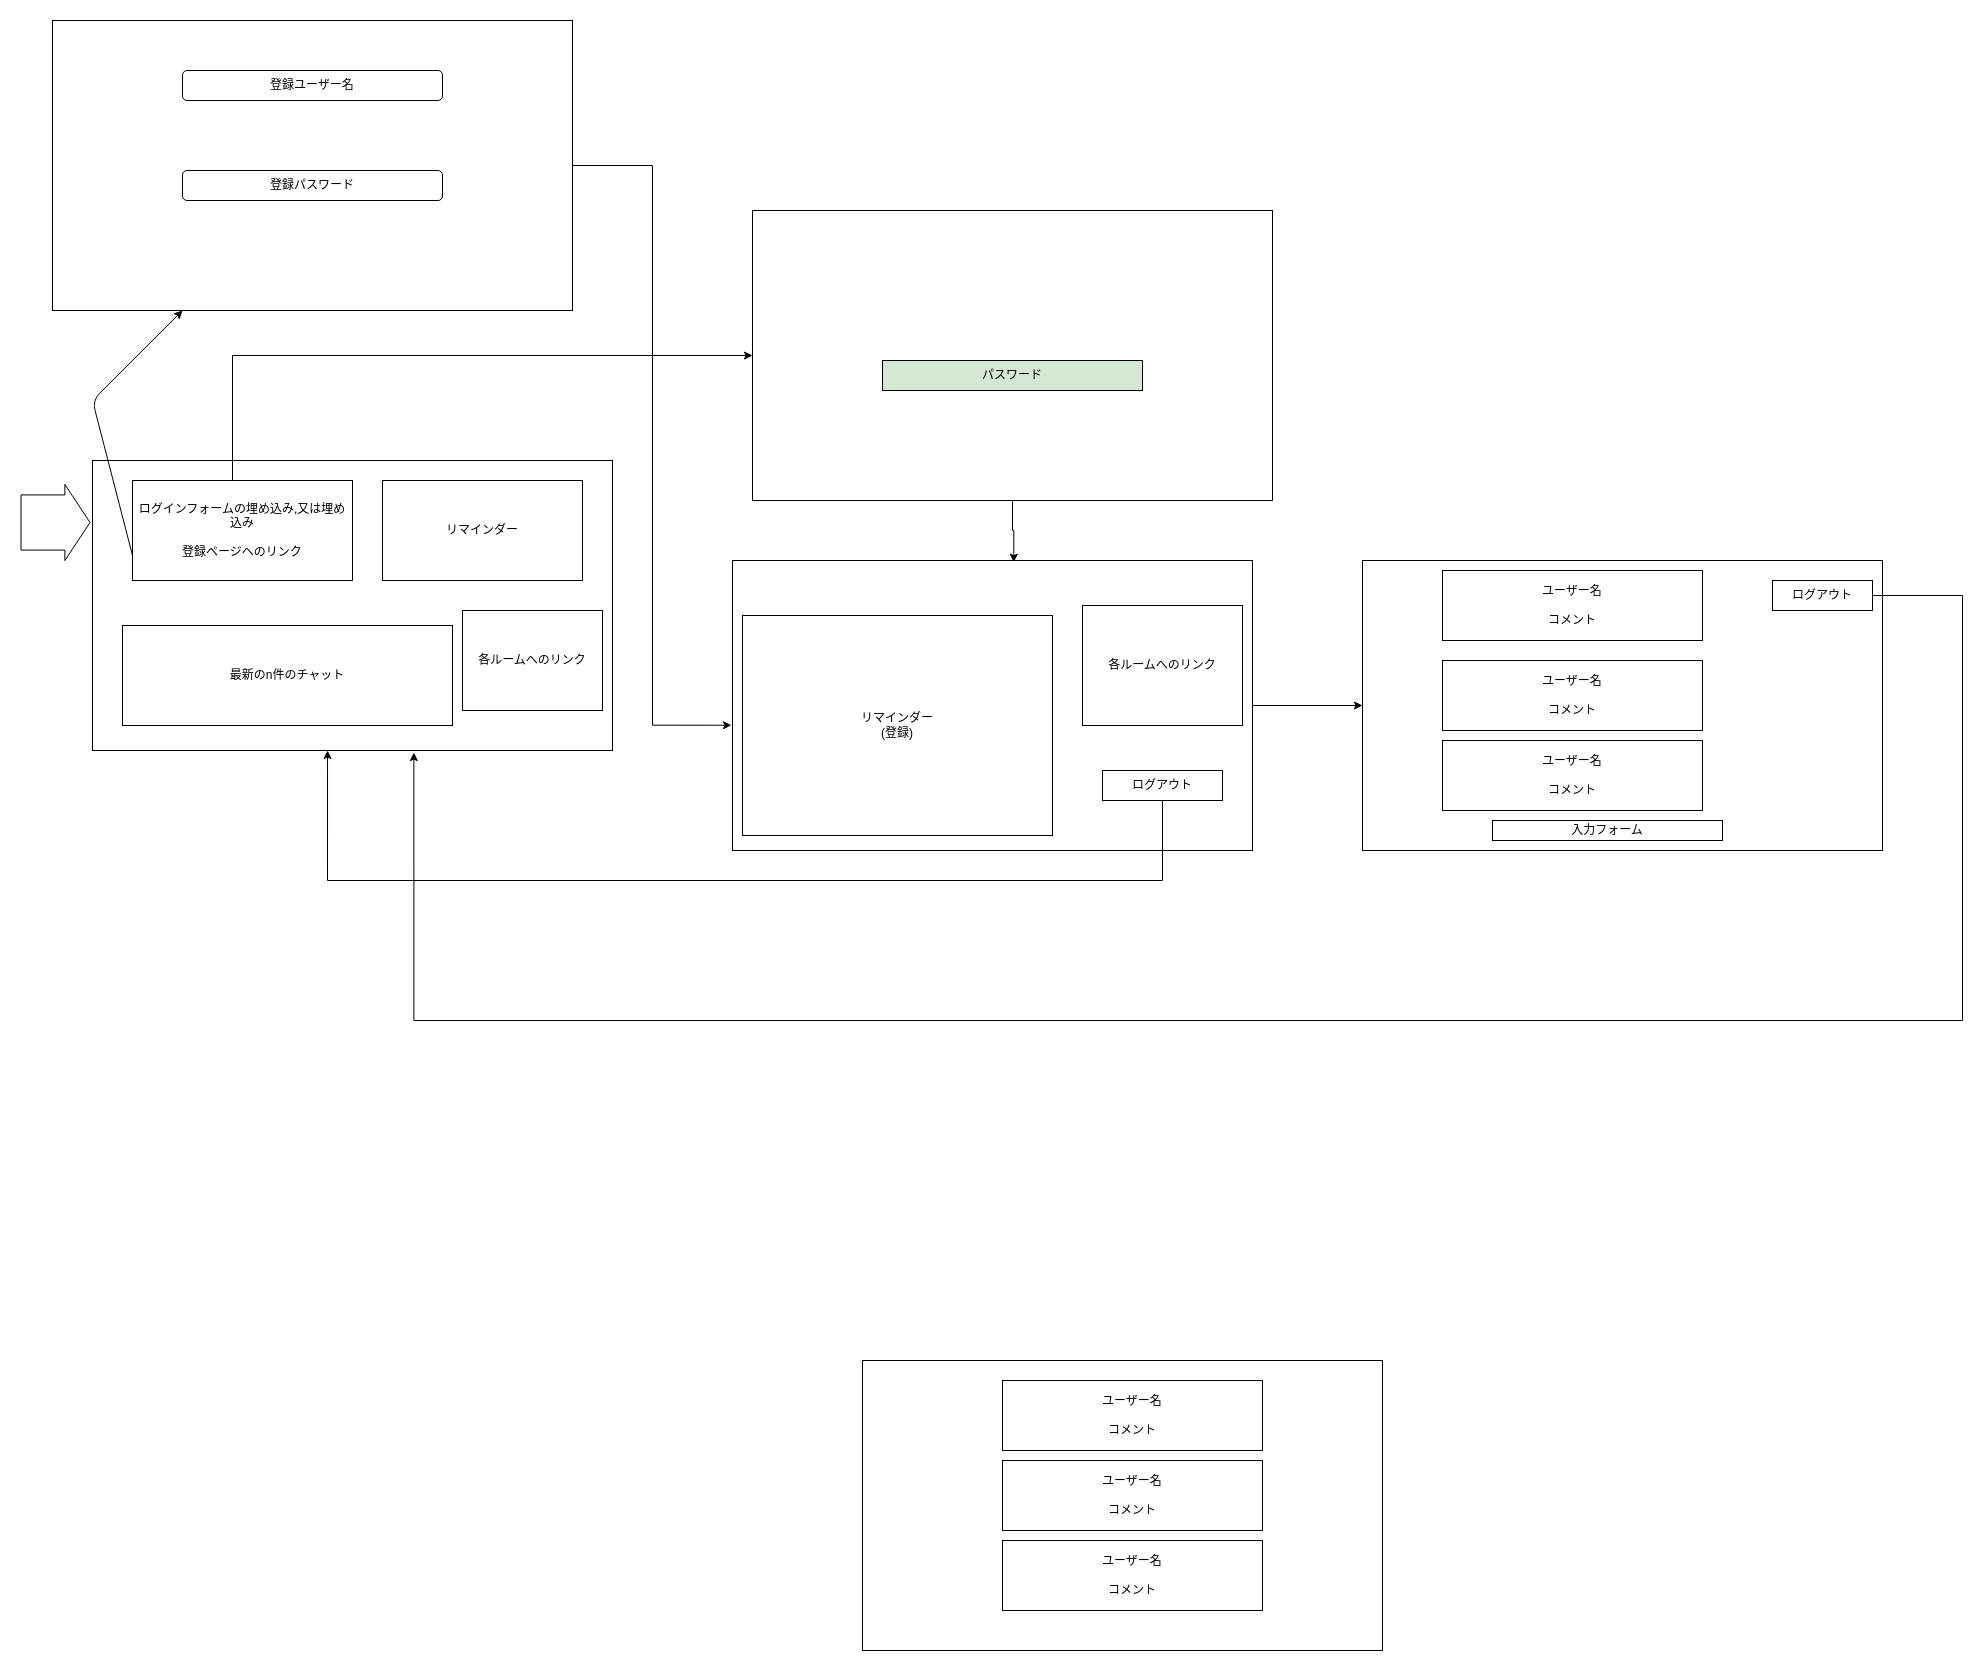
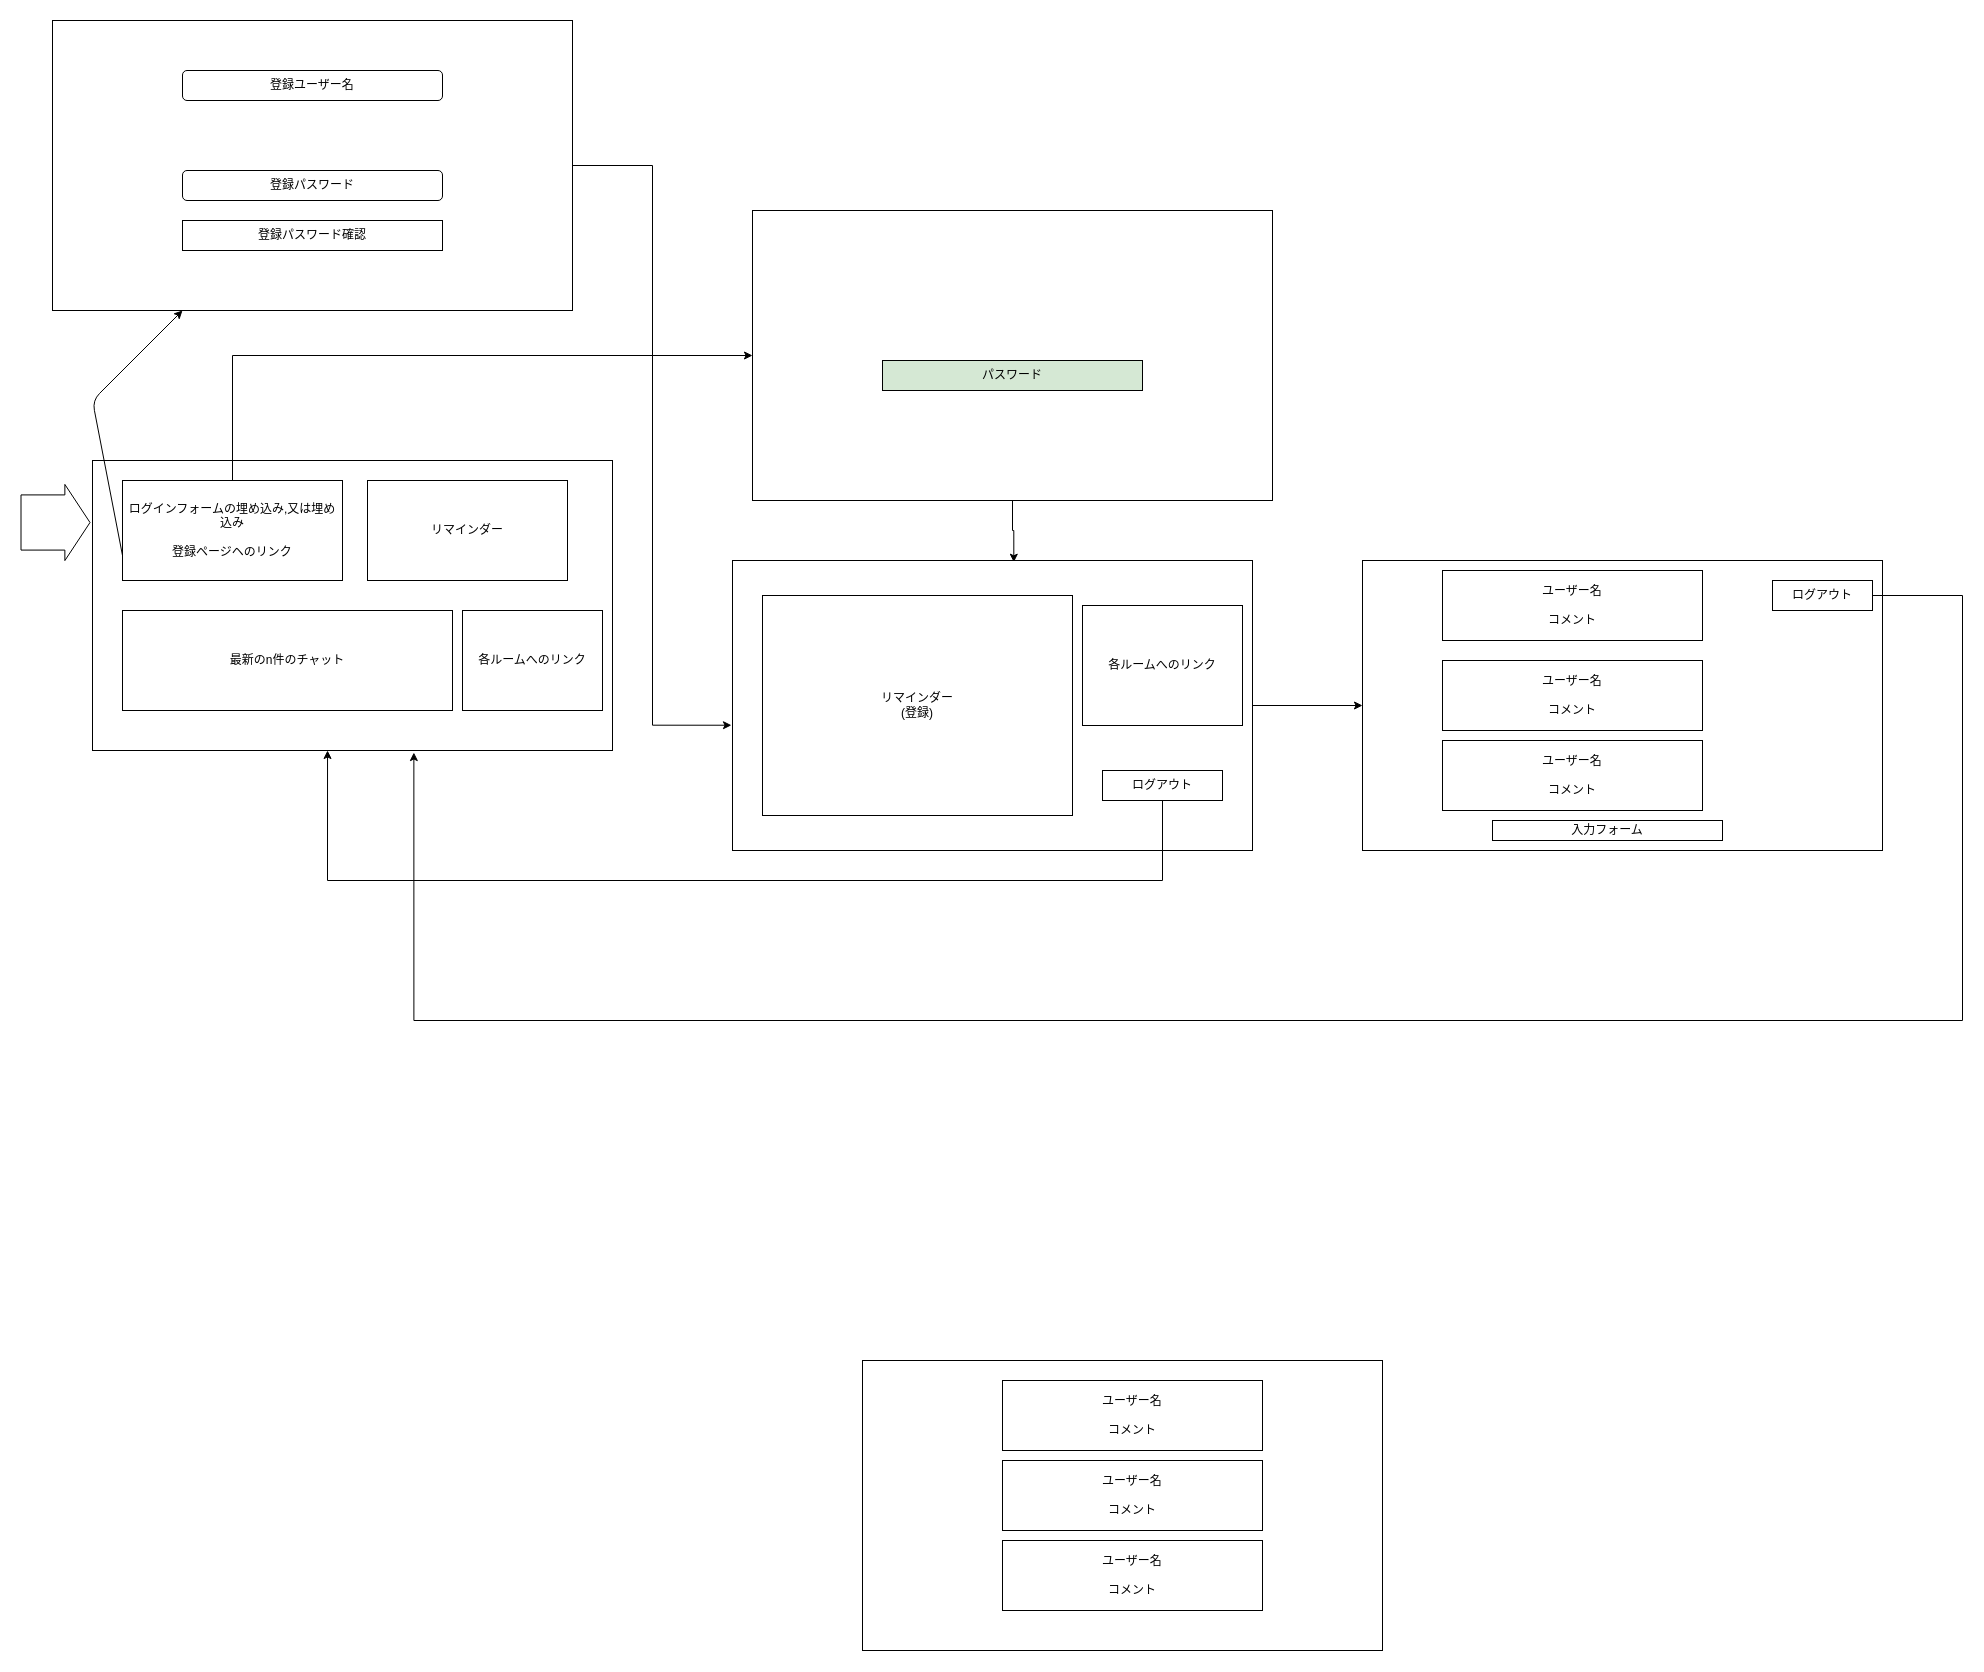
node "登録パスワード確認": added
node "ログインフォームの埋め込み,又は埋め込み 登録ページヘのリンク": moved (243, 531) -> (233, 531)
node "リマインダー": moved (483, 531) -> (468, 531)
node "最新のn件のチャット": moved (288, 676) -> (288, 661)
node "リマインダー (登録)": moved (898, 726) -> (918, 706)
